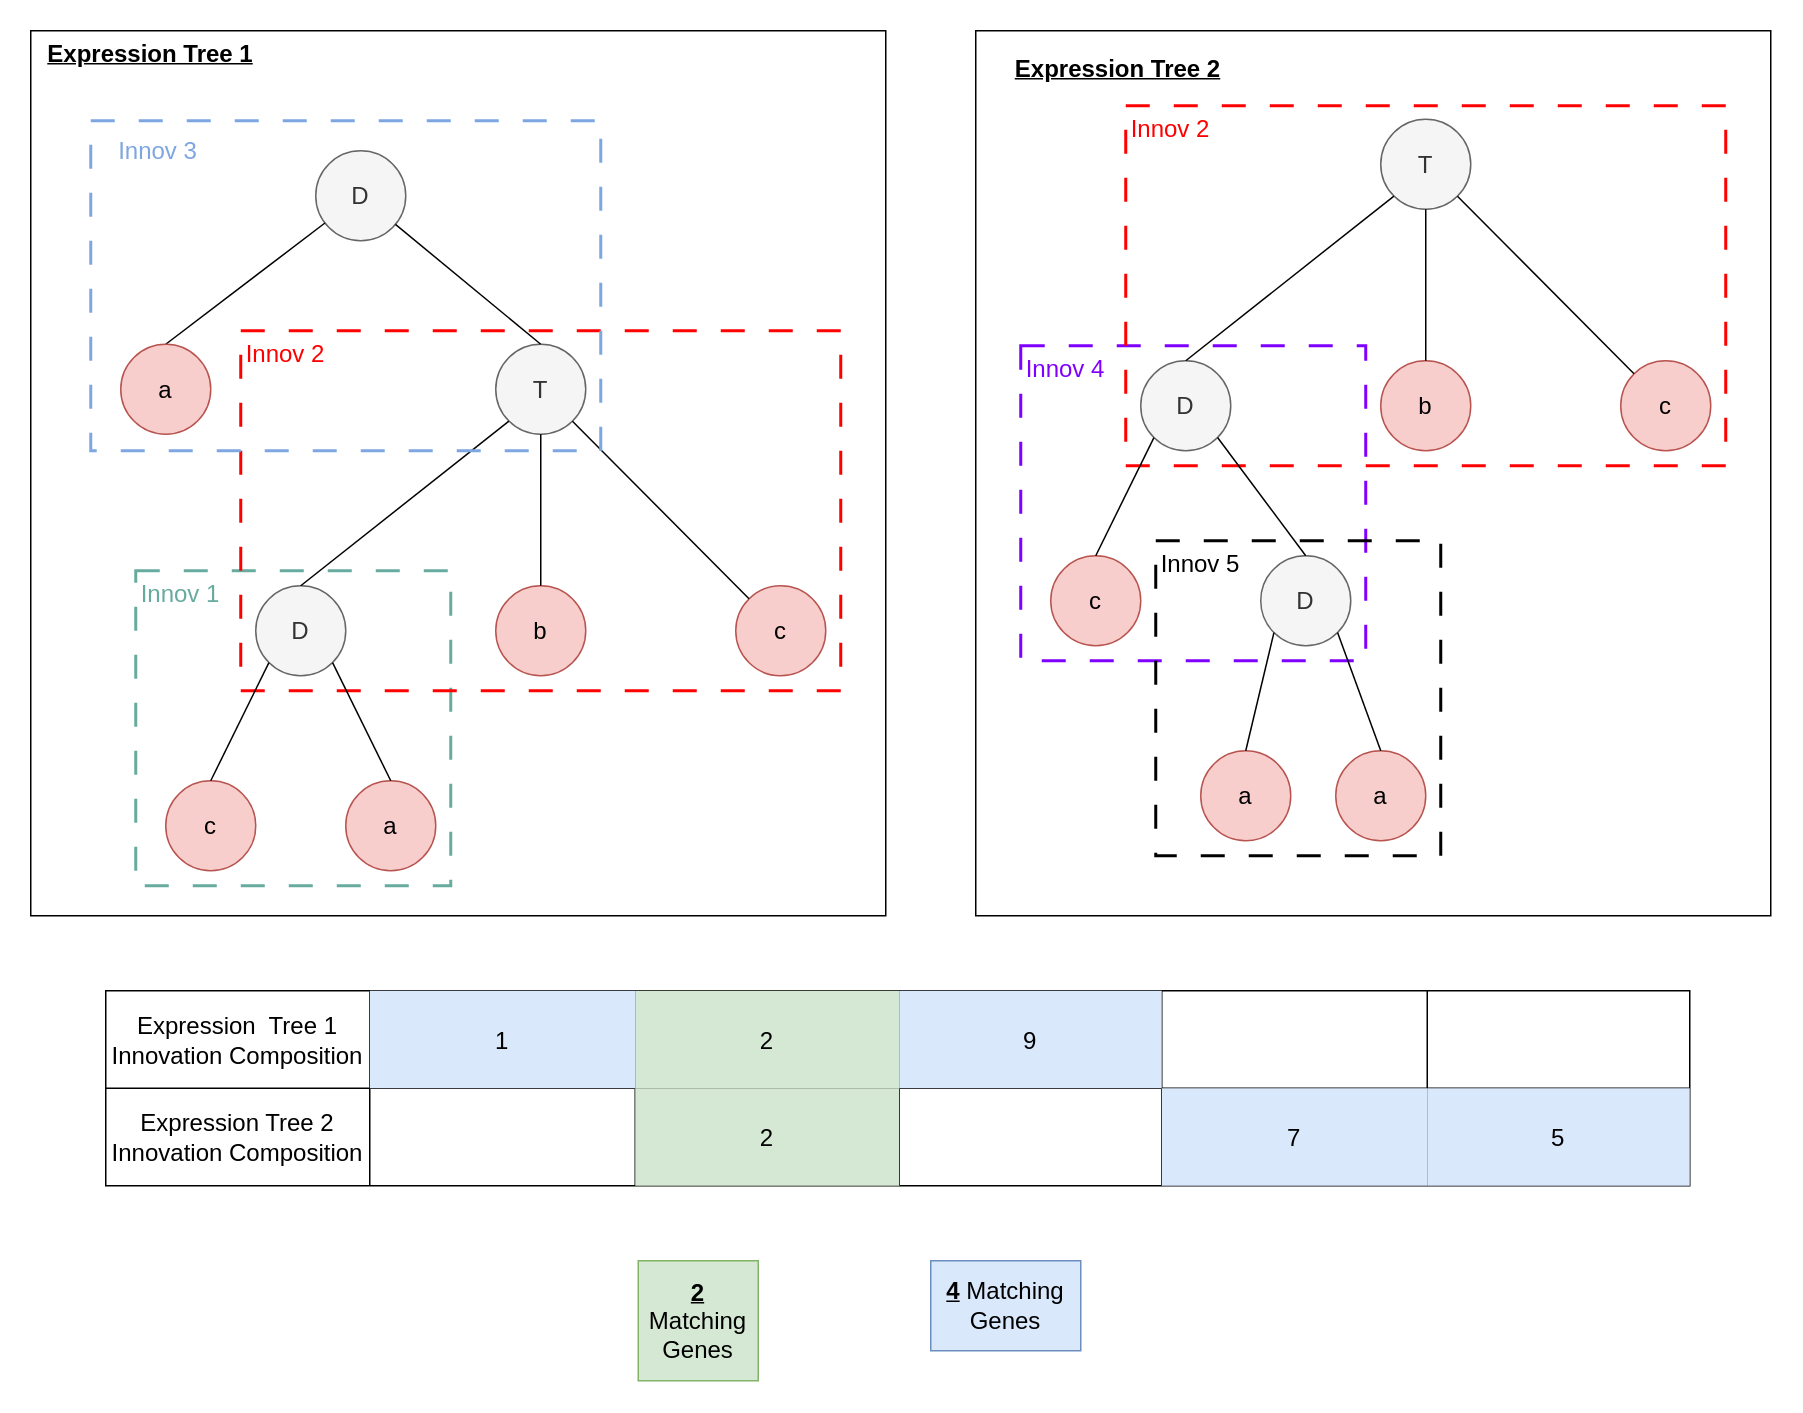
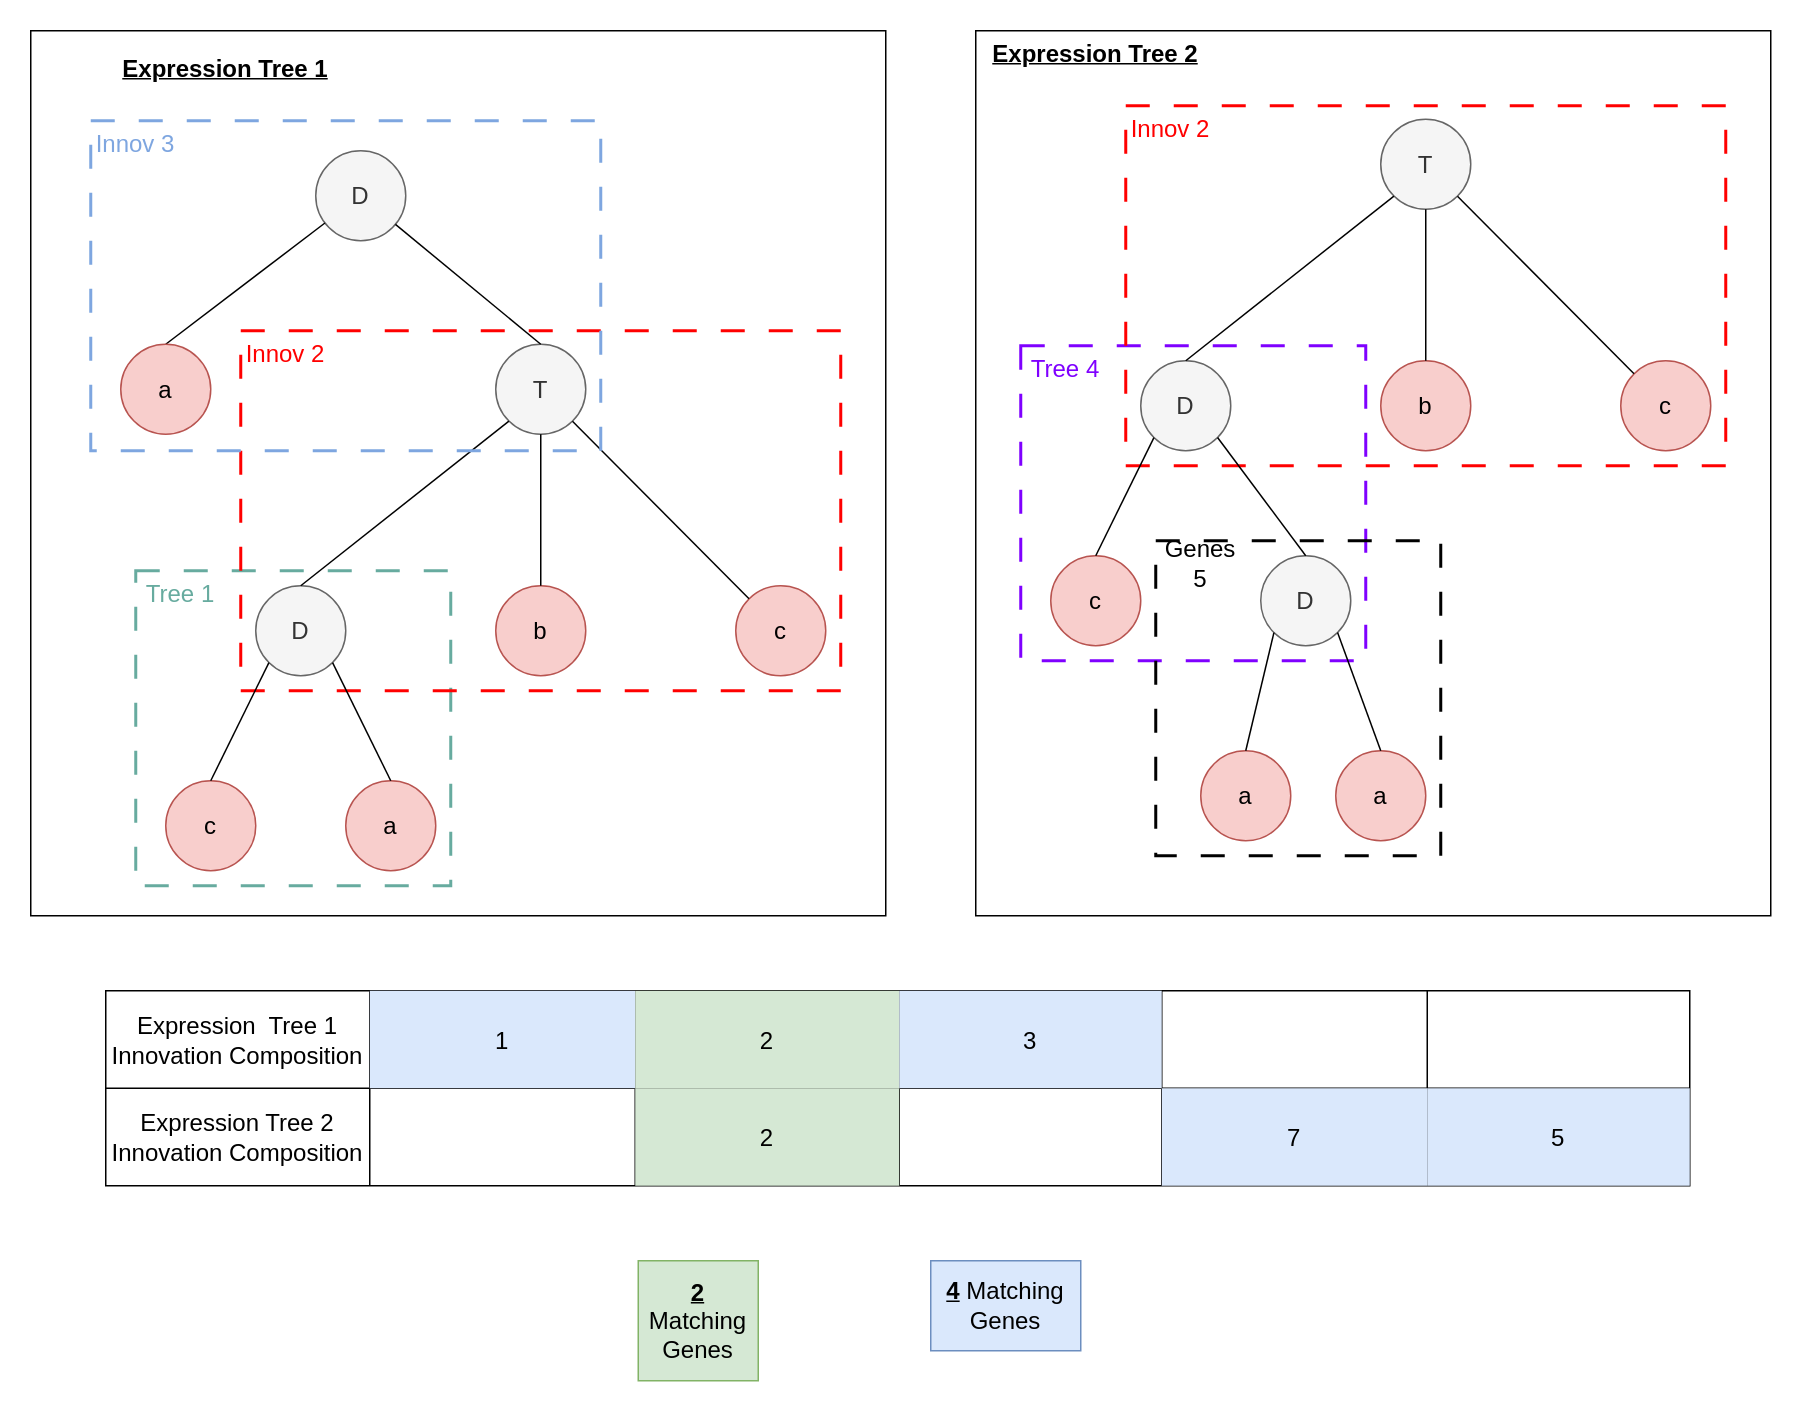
node "Expression Tree 1": moved (151, 53) -> (226, 68)
node "Expression Tree 2": moved (1118, 68) -> (1096, 53)
node "Innov 3": moved (158, 151) -> (136, 143)
node "Innov 4": label "Innov 4" -> "Tree 4"
node "Innov 5": label "Innov 5" -> "Genes 5"
node "Innov 1": label "Innov 1" -> "Tree 1"
node "9": label "9" -> "3"
